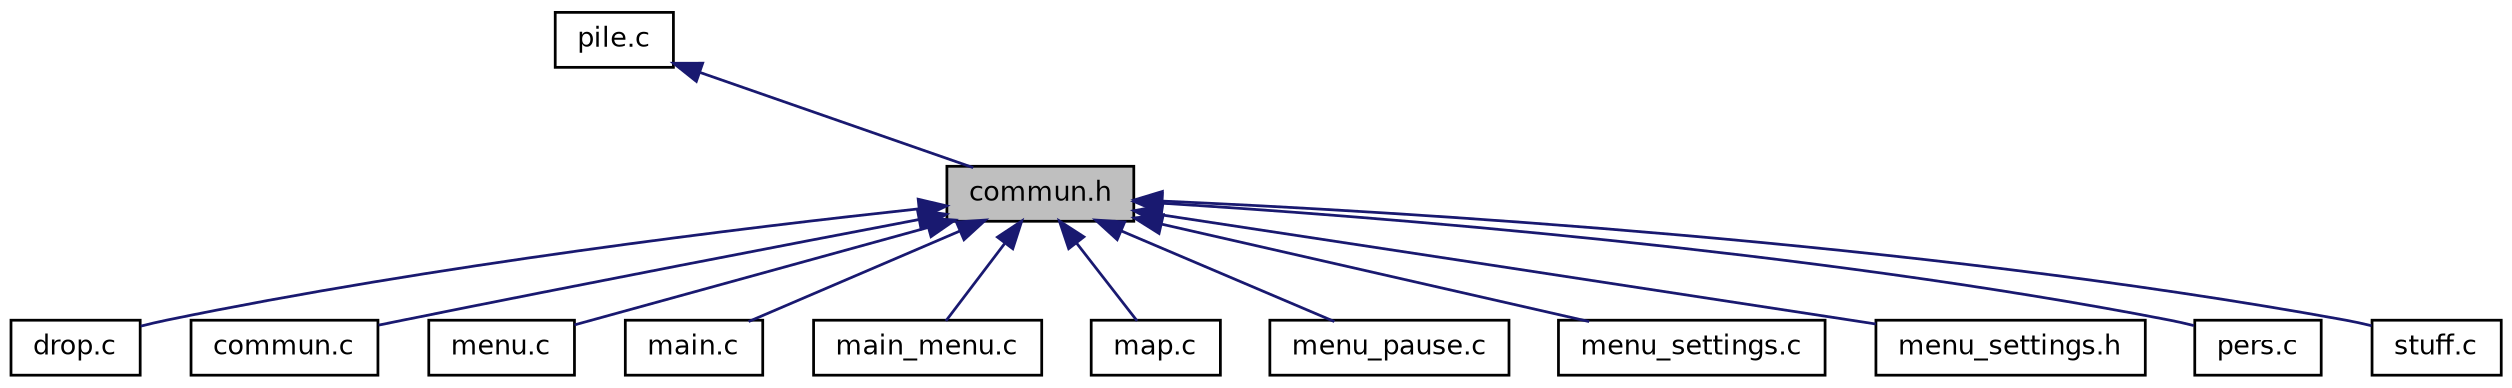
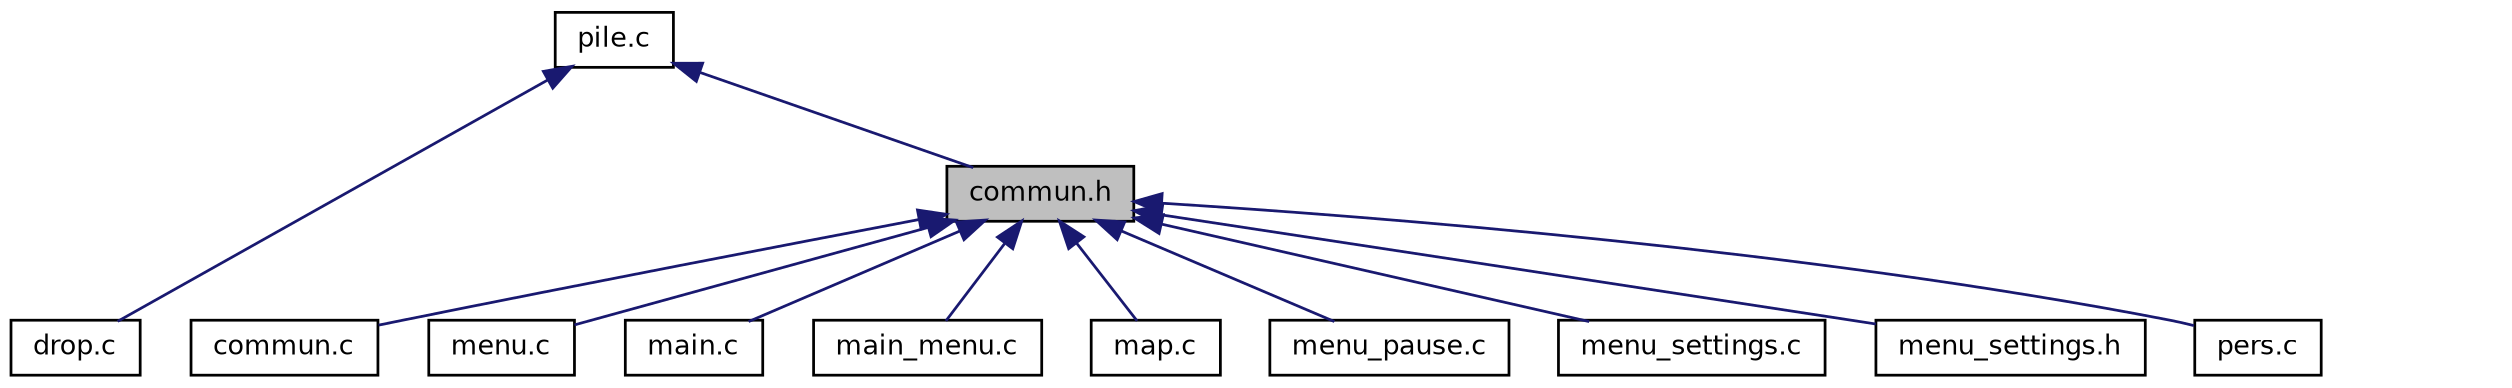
edge "drop.c" -> "commun.h": now "drop.c" -> "pile.c"
node "stuff.c": removed
